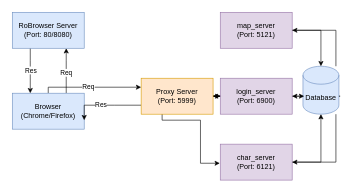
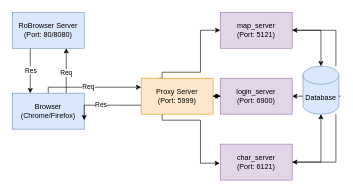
edge "Proxy Server (Port: 5999)" -> "map_server (Port: 5121)": added
edge "login_server (Port: 6900)" -> "Database": removed
